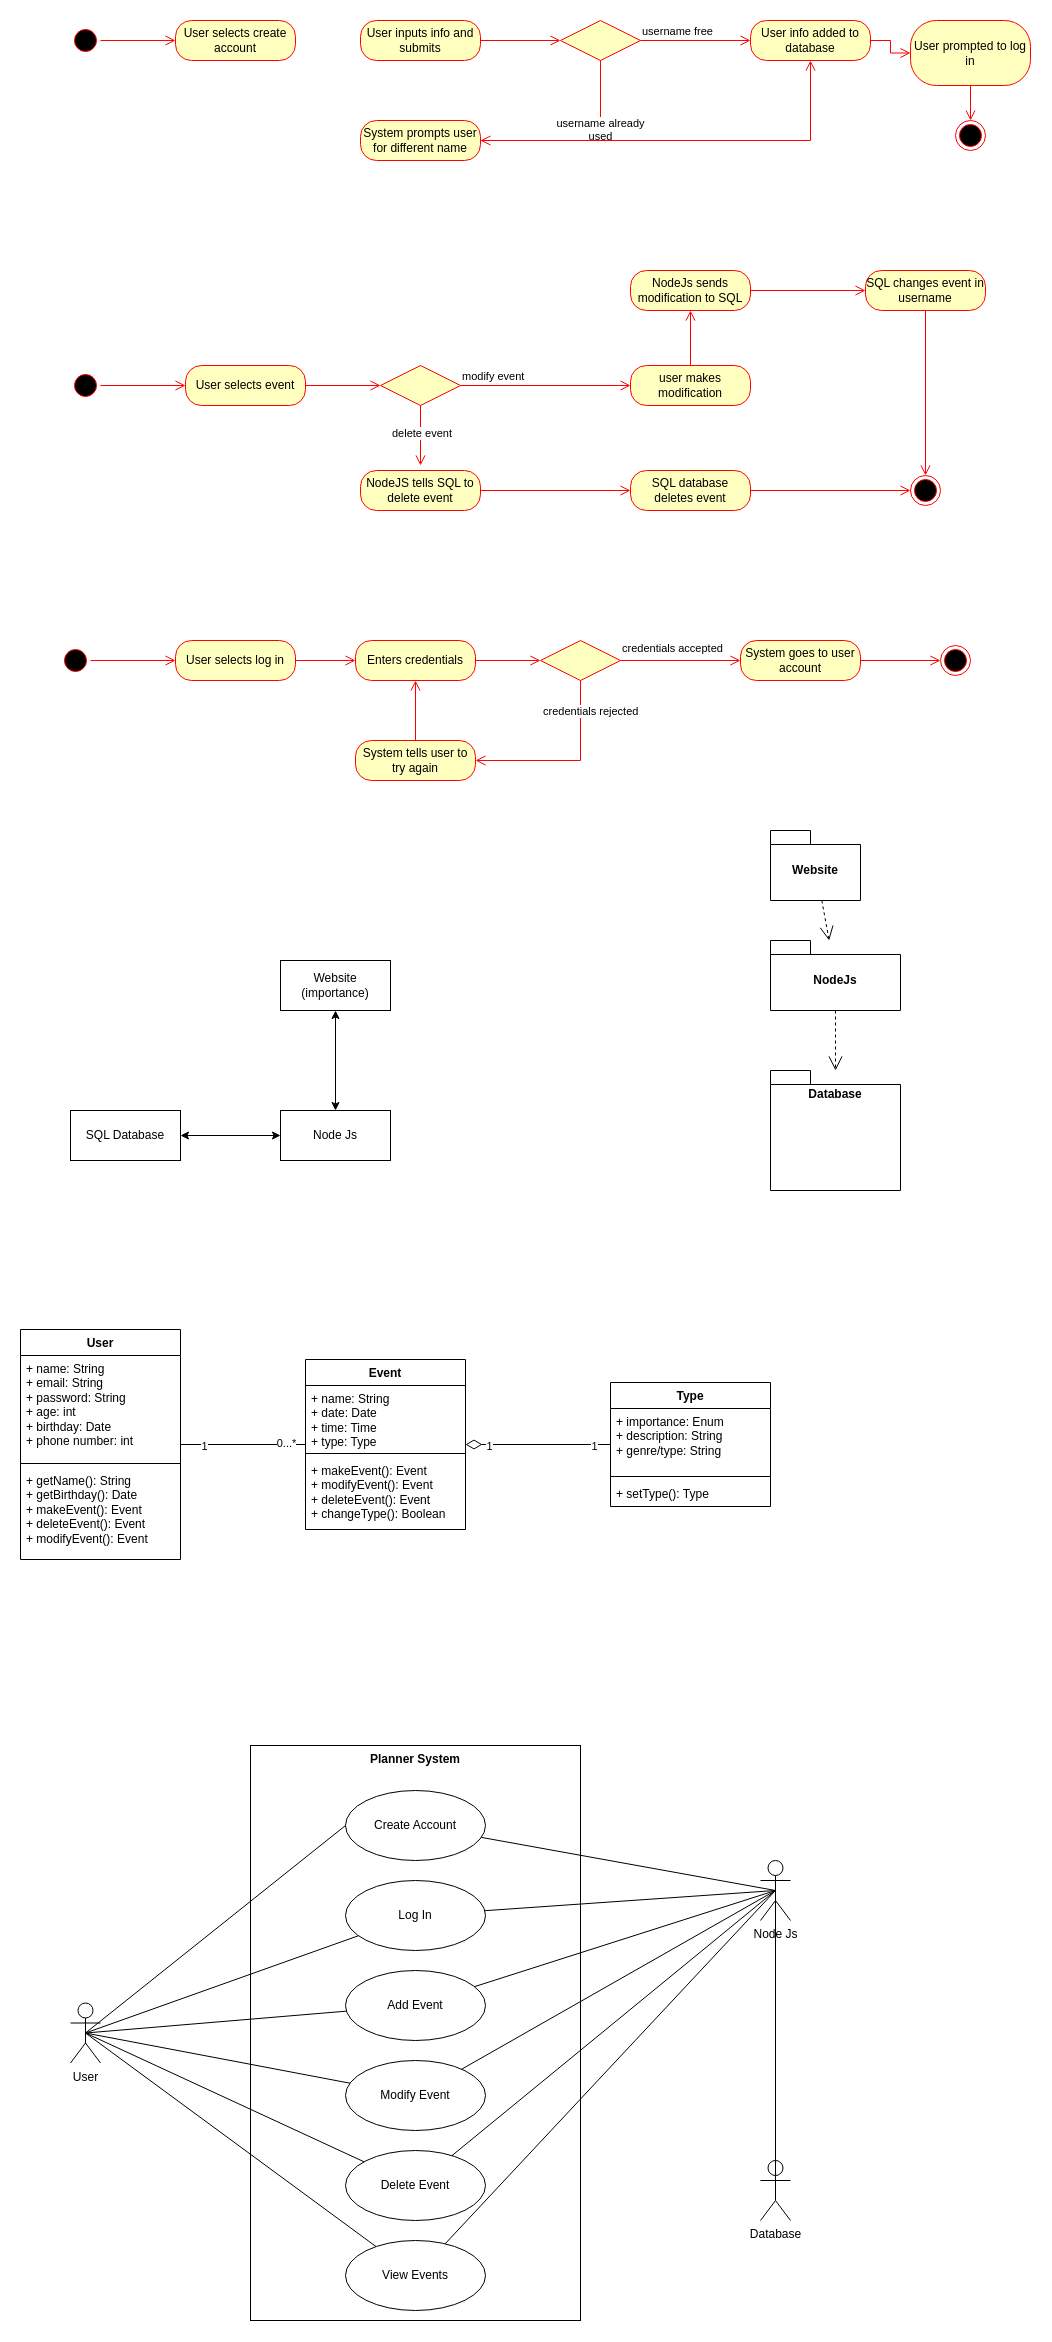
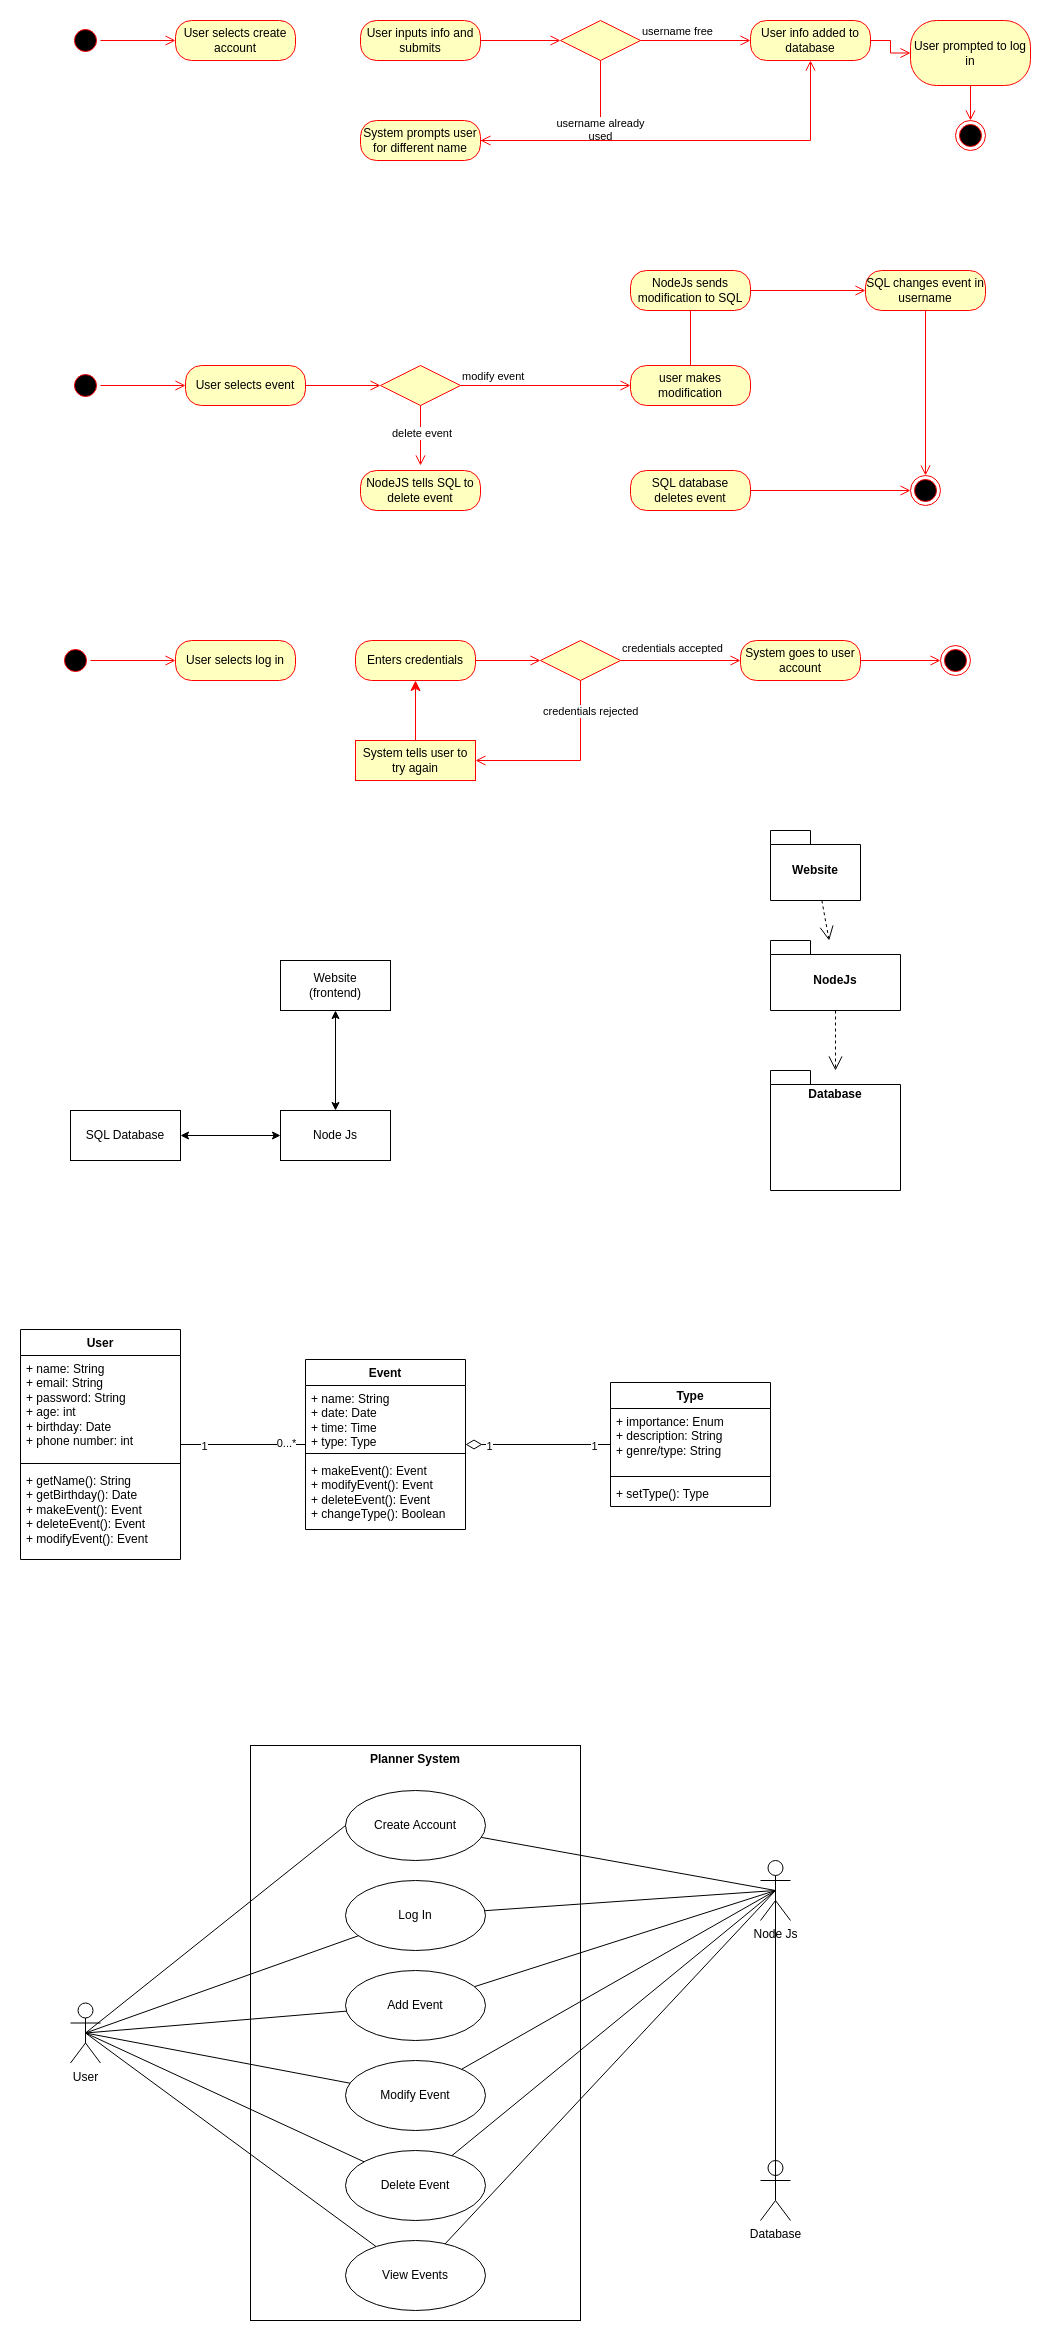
edge "user makes modification" -> "NodeJs sends modification to SQL": arrowhead open -> none
edge "NodeJS tells SQL to delete event" -> "SQL database deletes event": removed
edge "User selects log in" -> "Enters credentials": removed
edge "System tells user to try again" -> "Enters credentials": arrowhead open -> classic
node "System tells user to try again": shape rounded rectangle -> rectangle
node "Website (importance)": label "Website (importance)" -> "Website (frontend)"
